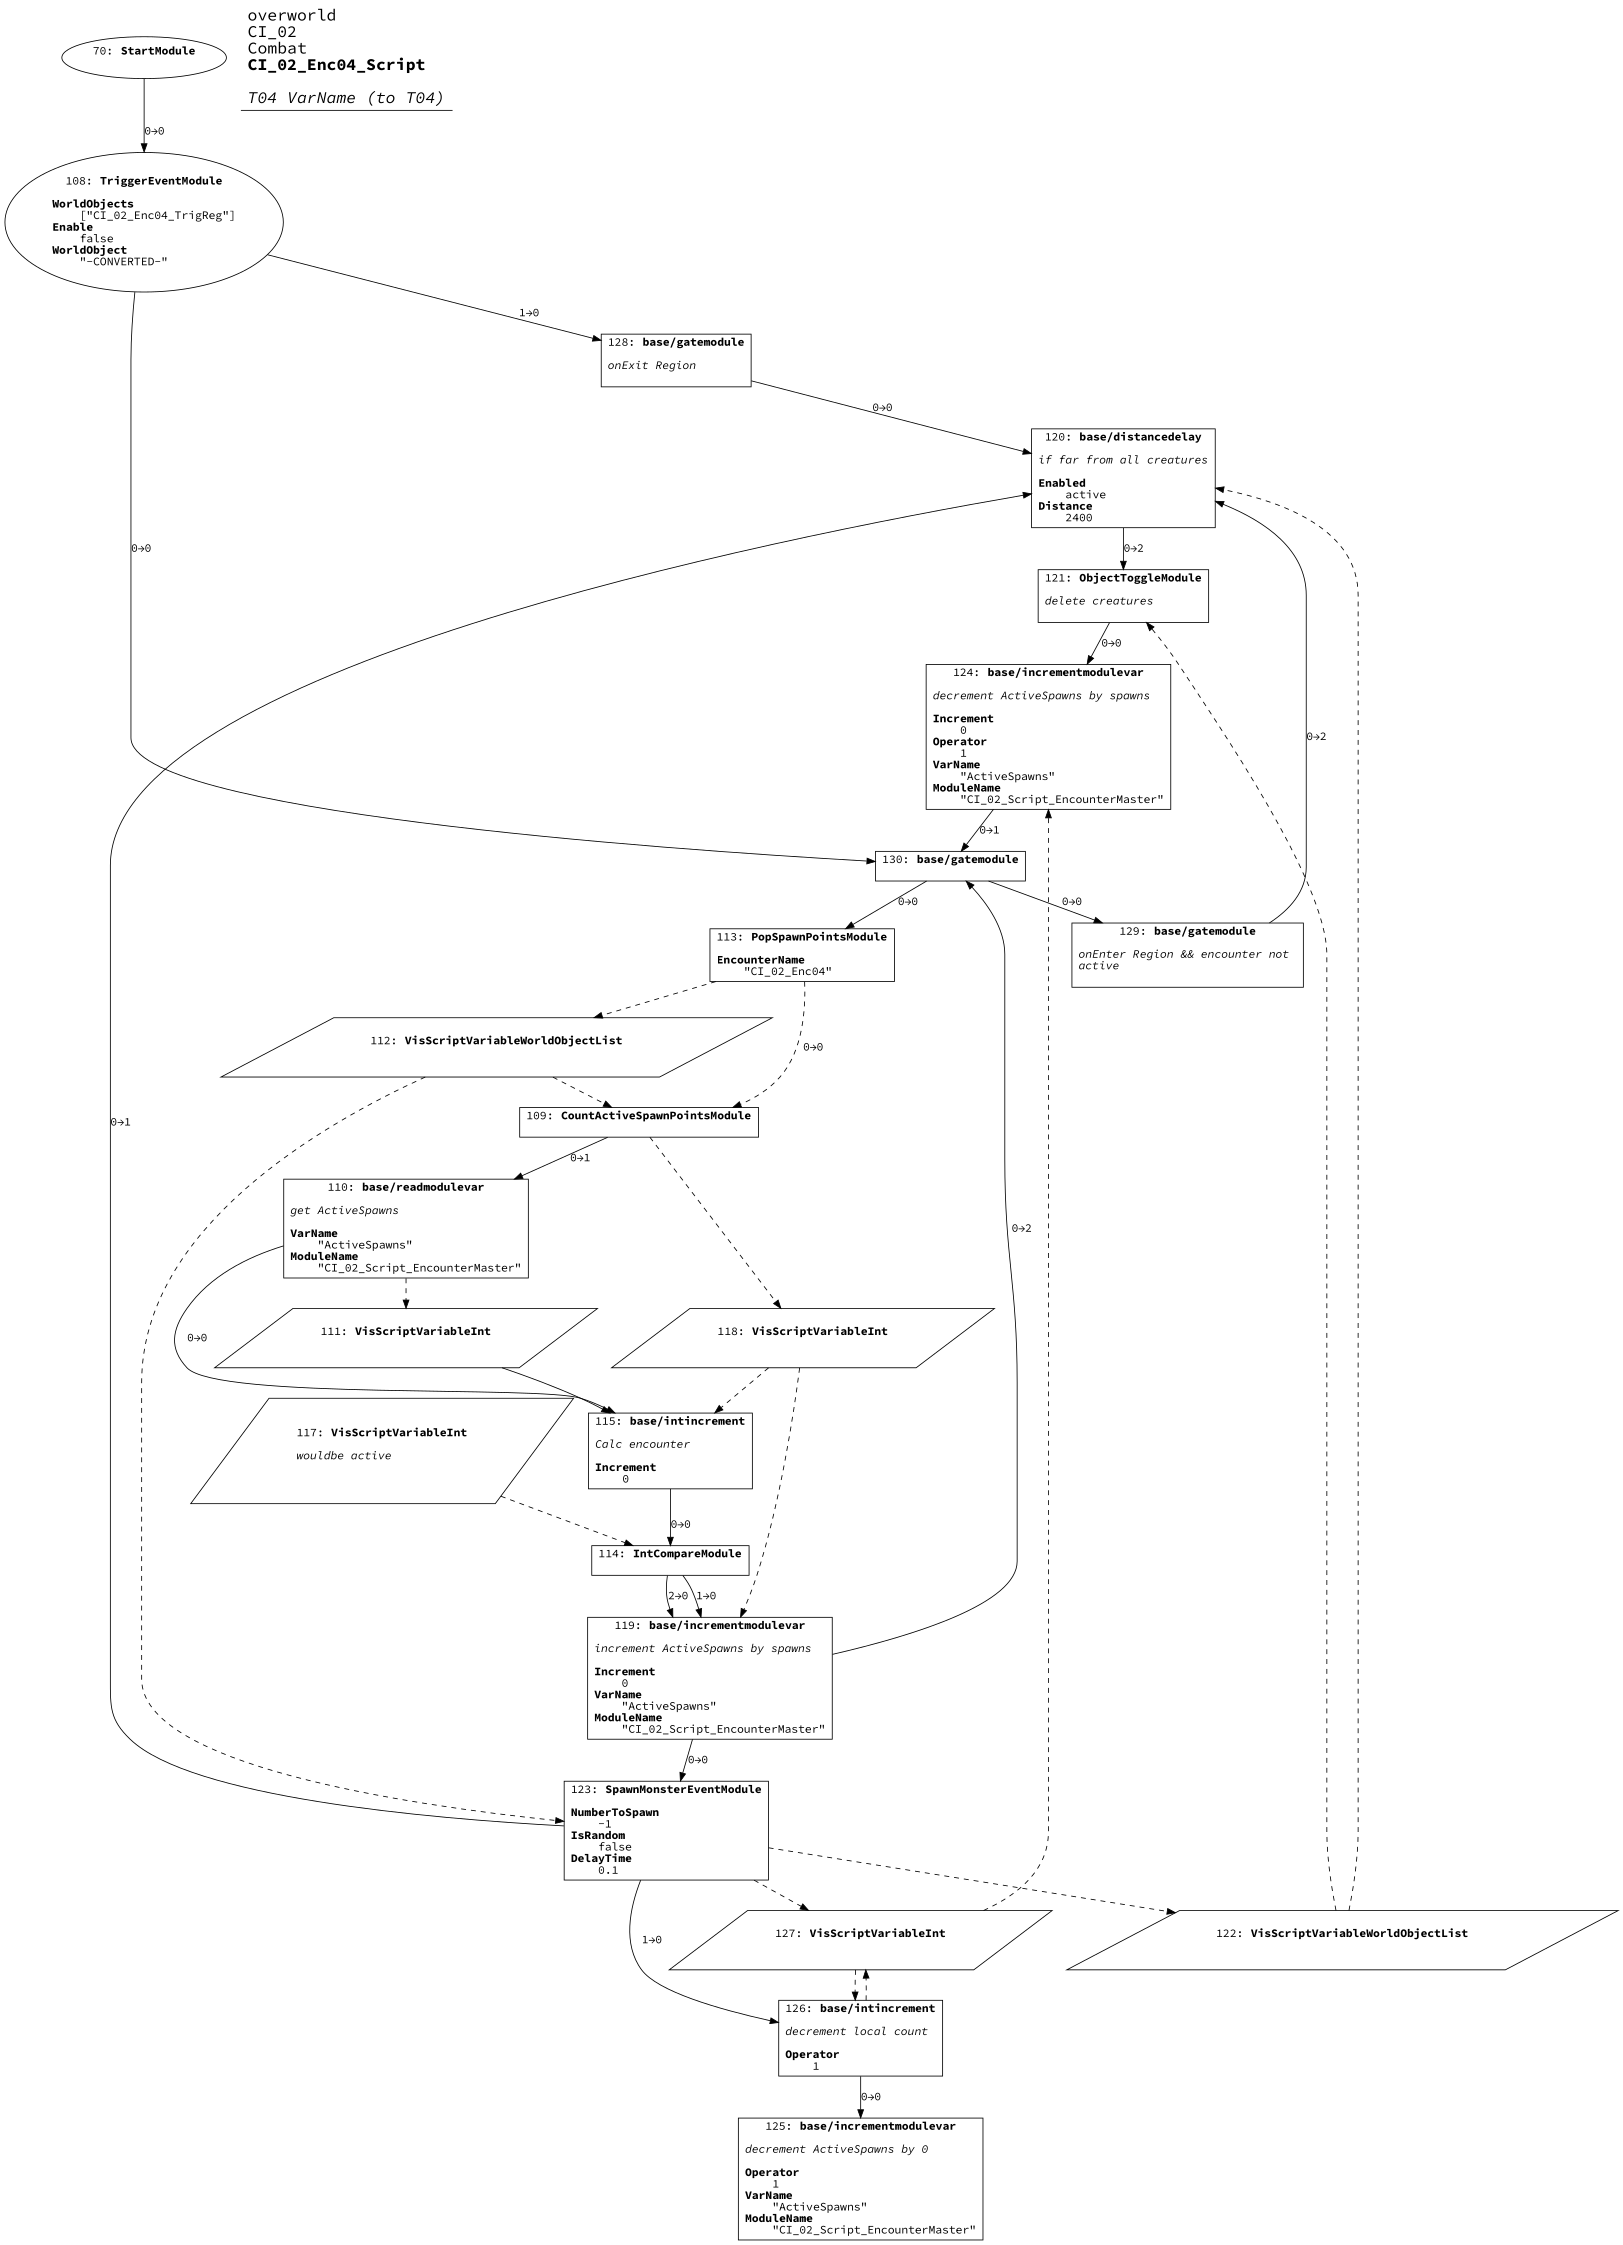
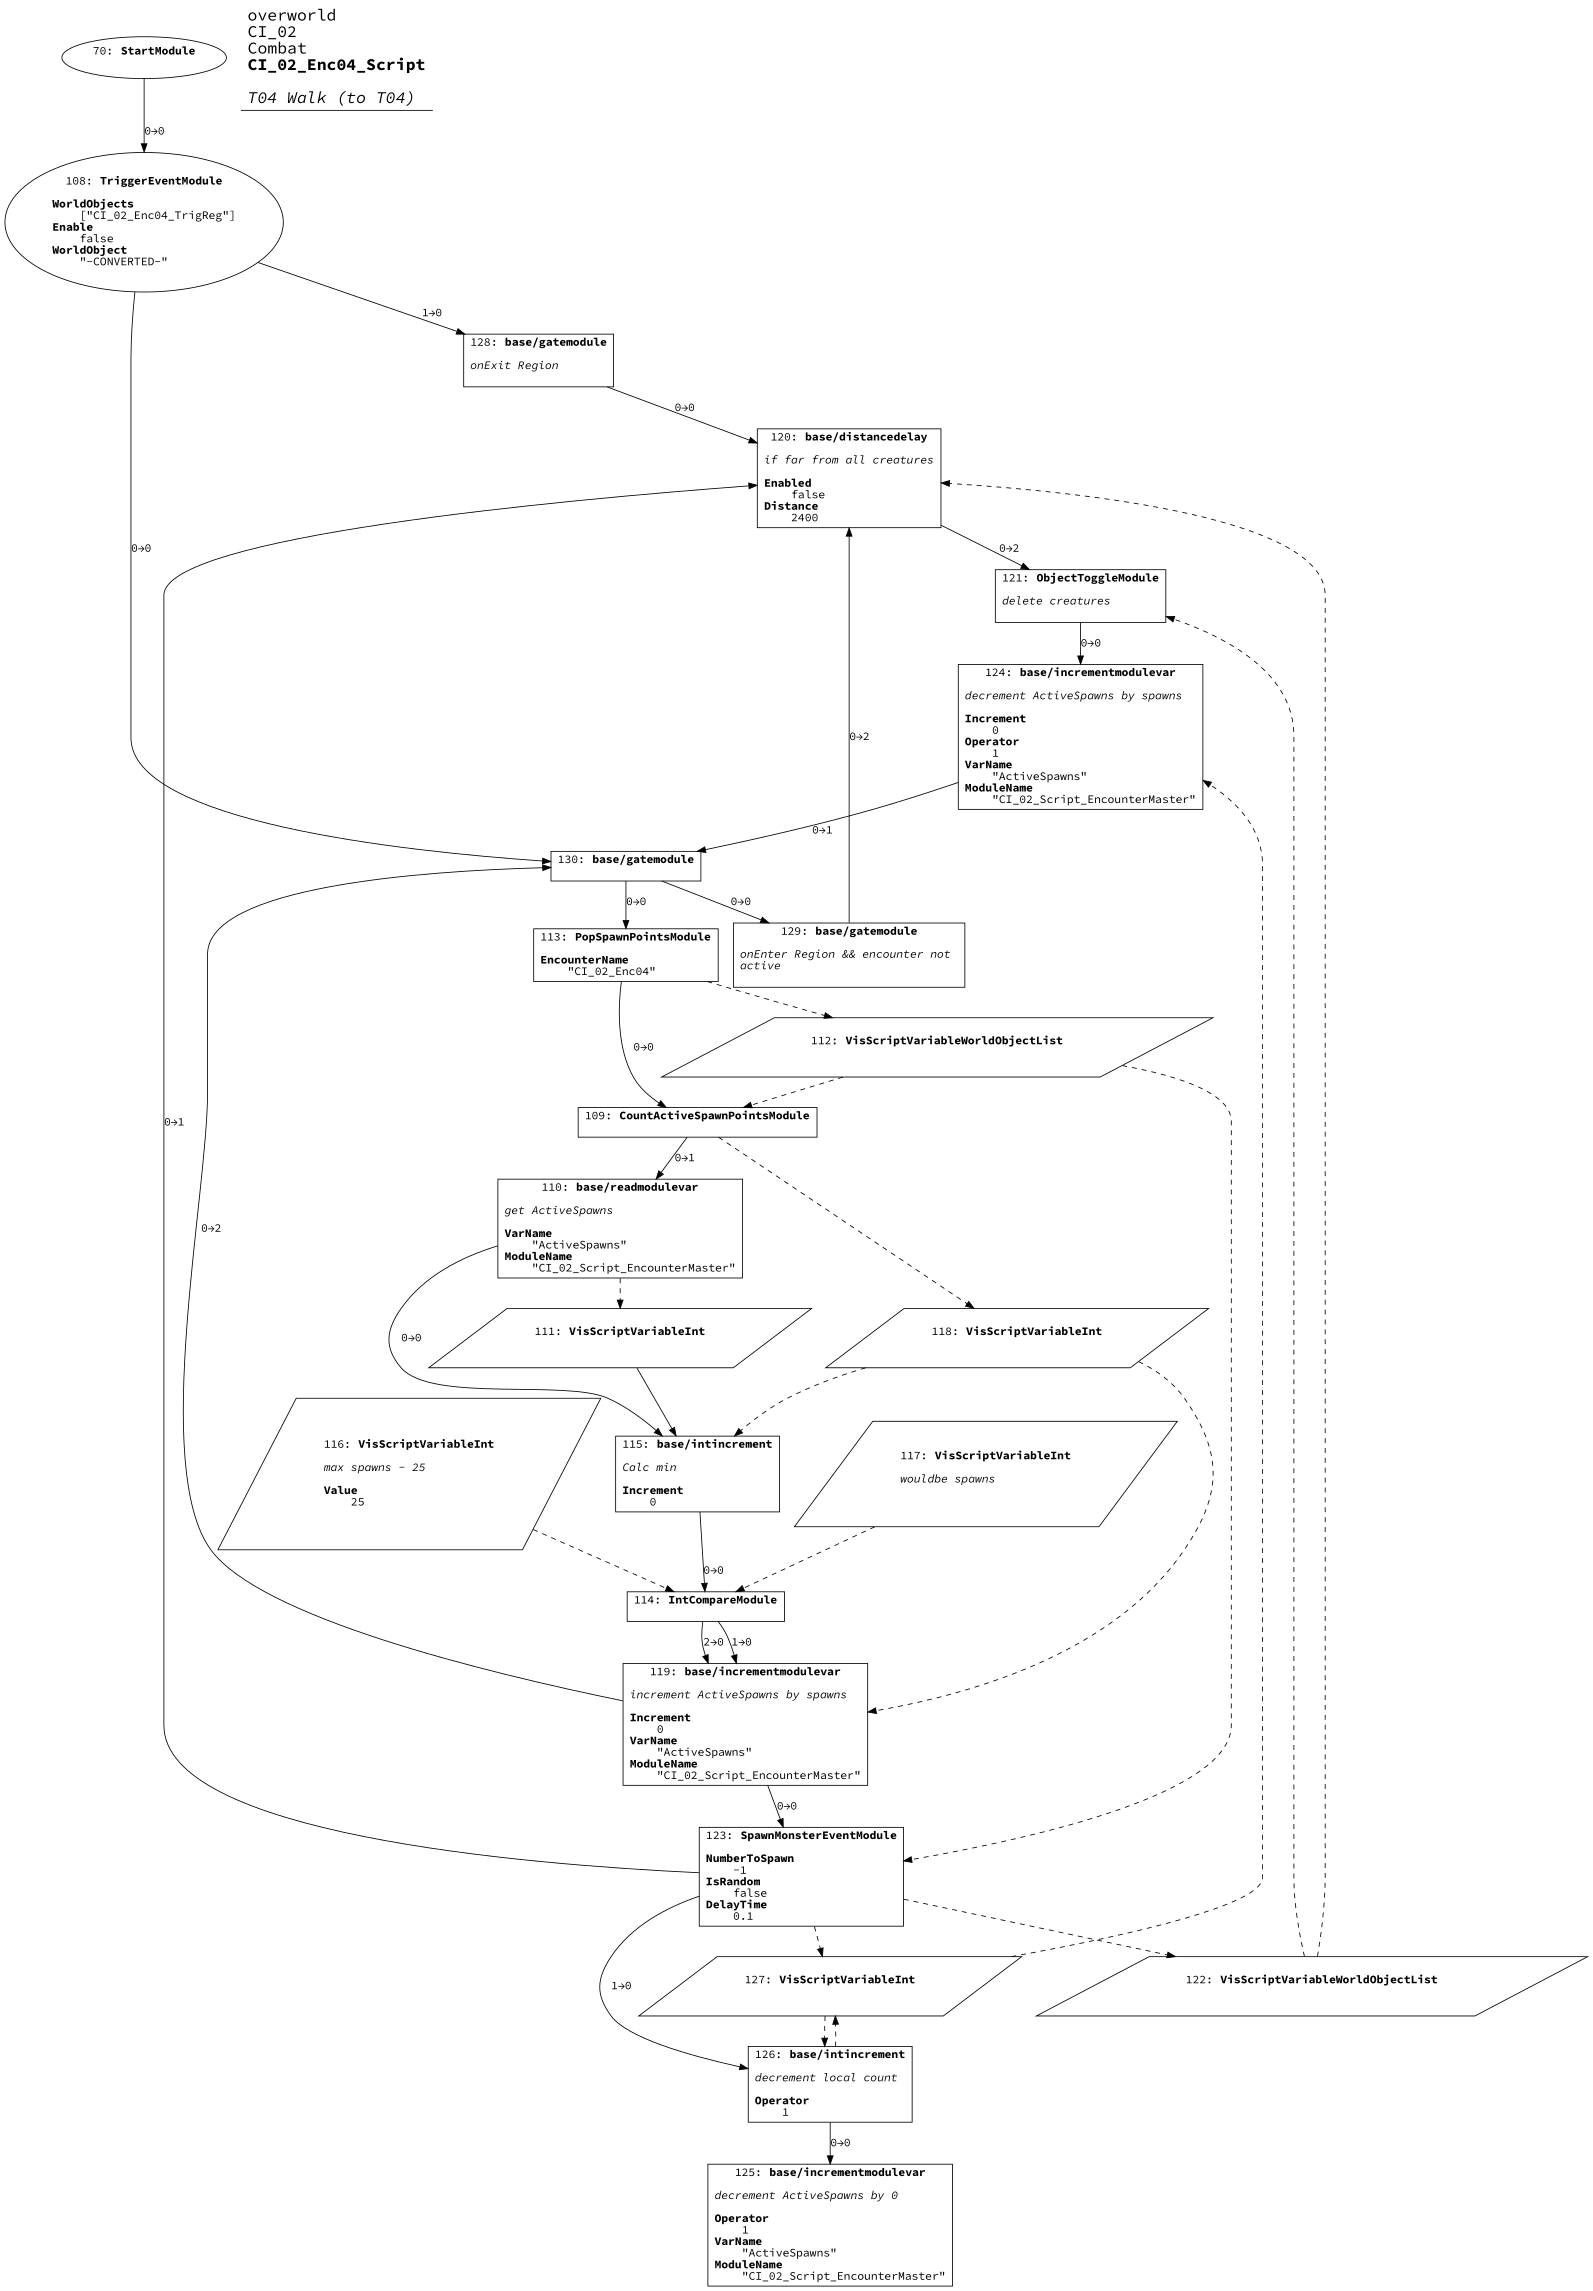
node "overworld": text "T04 VarName (to T04)" -> "T04 Walk (to T04)"
node "120:": text "active" -> "false"
edge "113:" -> "109:": style dashed -> solid
node "115:": text "Calc encounter" -> "Calc min"
node "117:": text "wouldbe active" -> "wouldbe spawns"
node "116:": added
